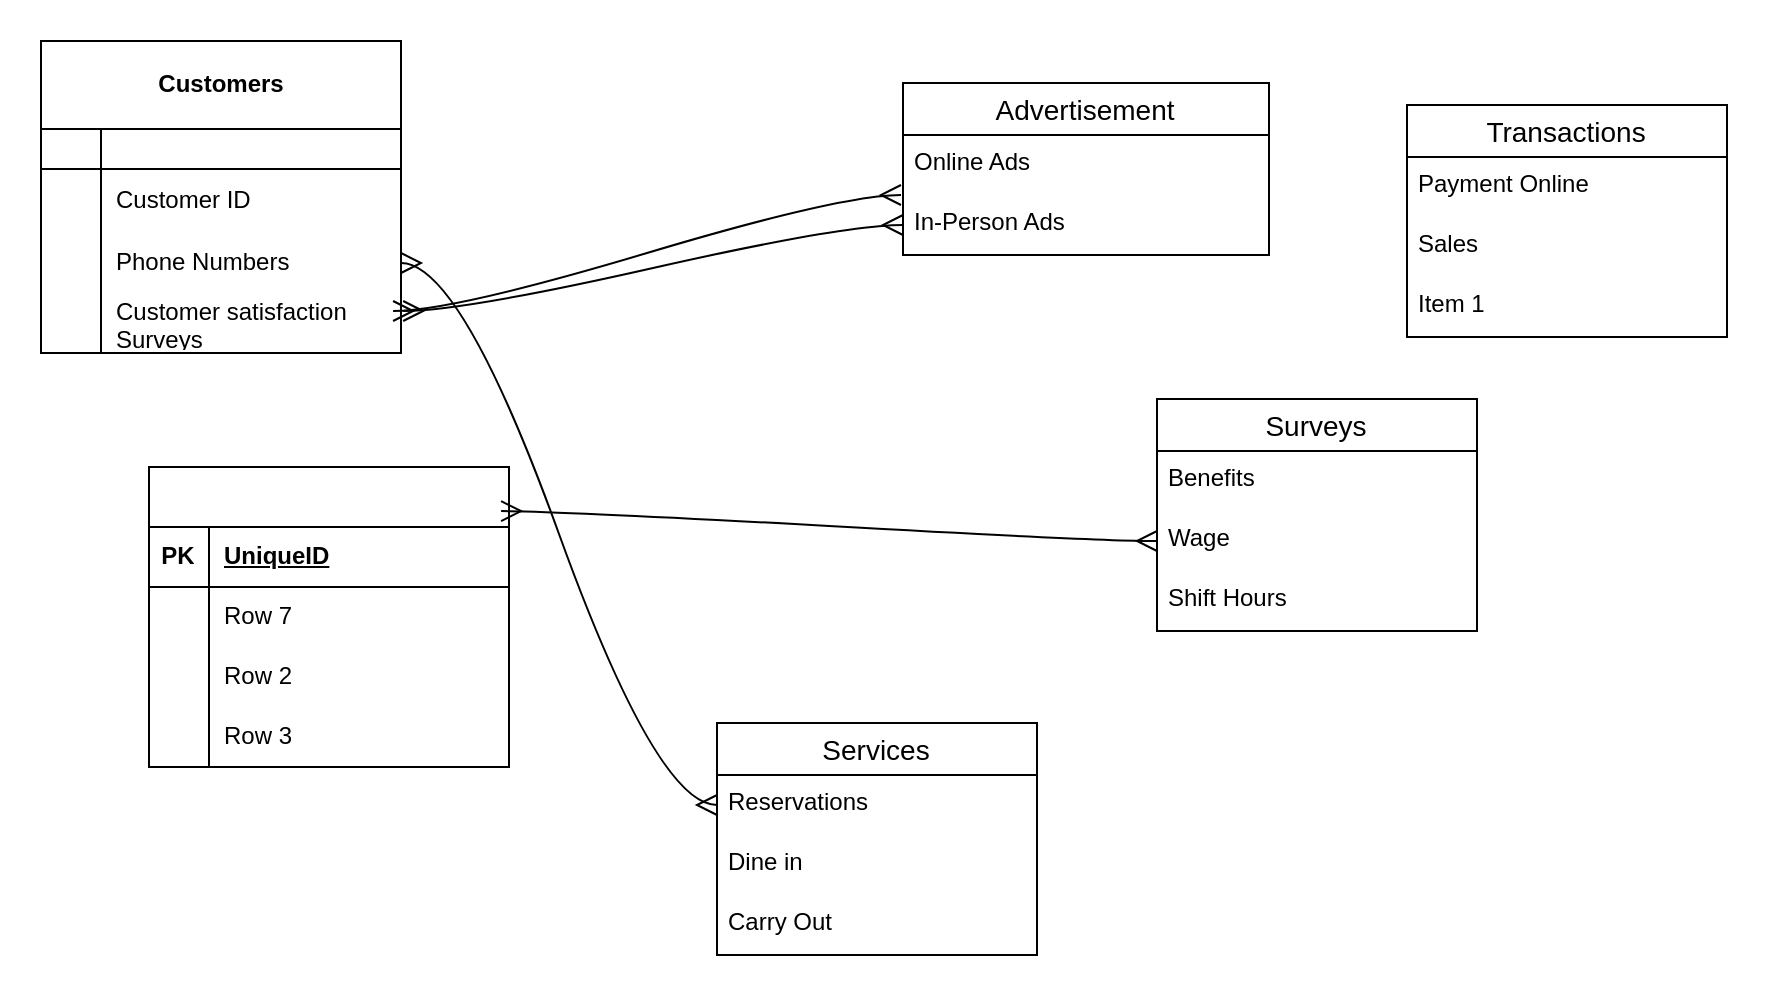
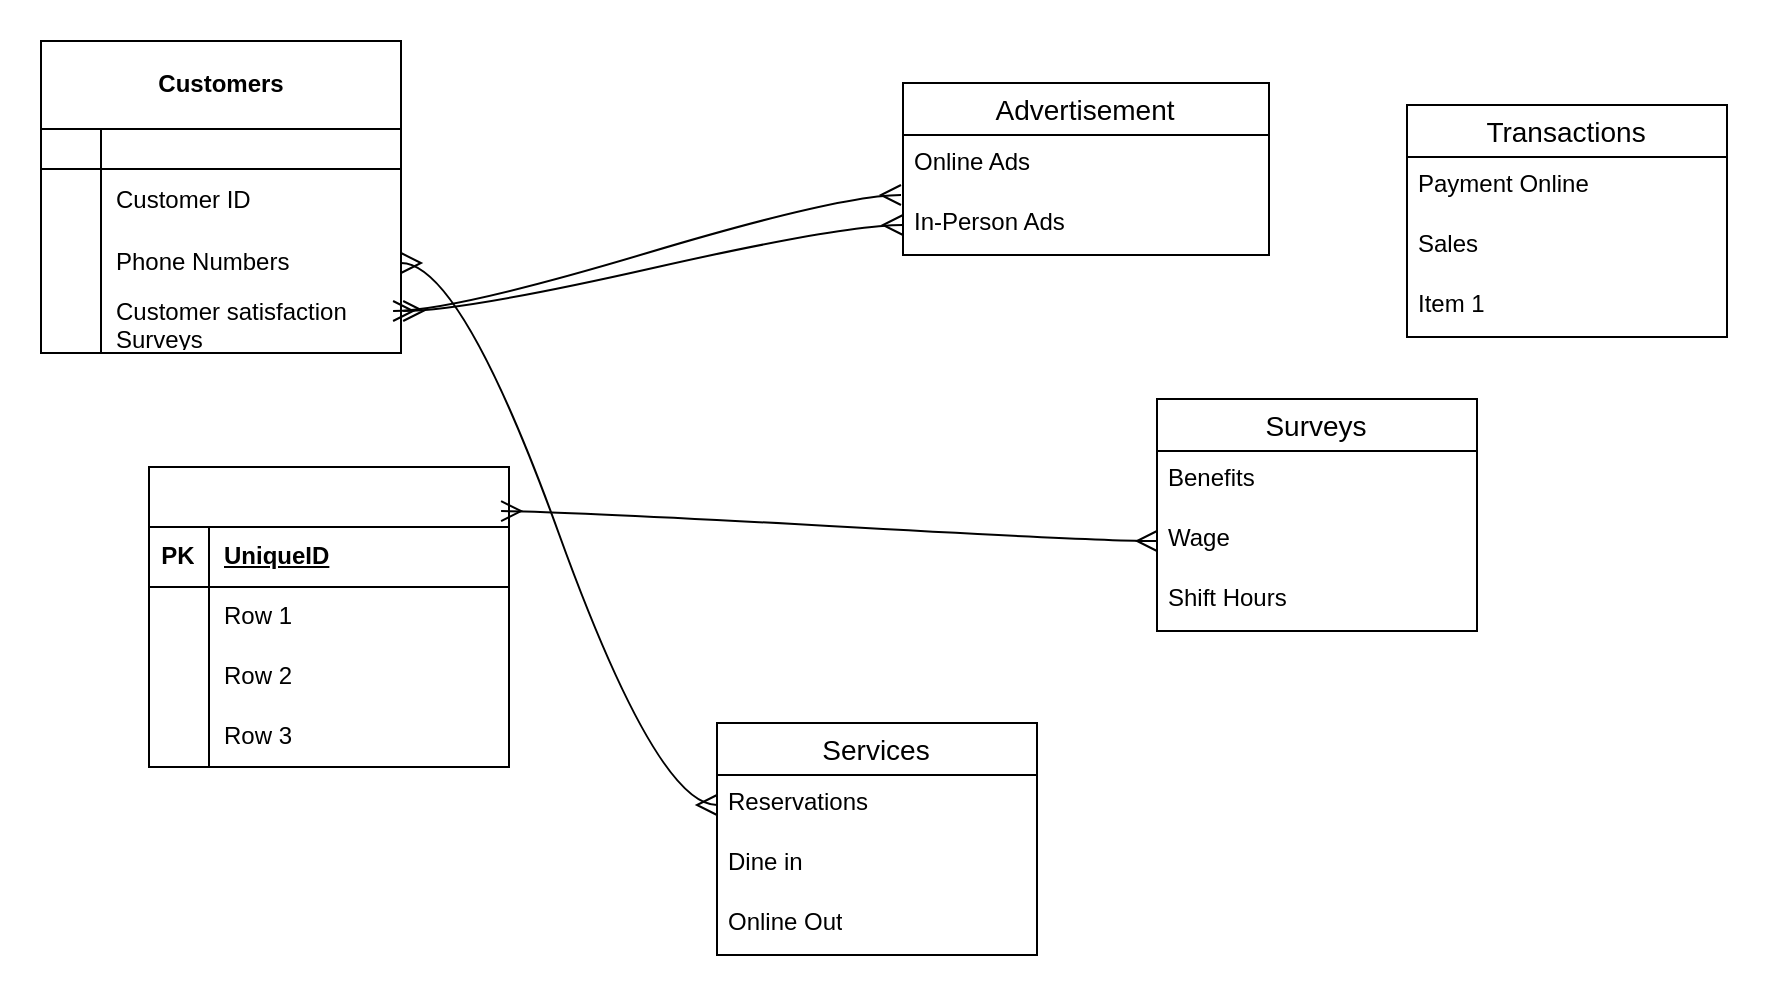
node "Row 7": label "Row 7" -> "Row 1"
node "Carry Out": label "Carry Out" -> "Online Out"
